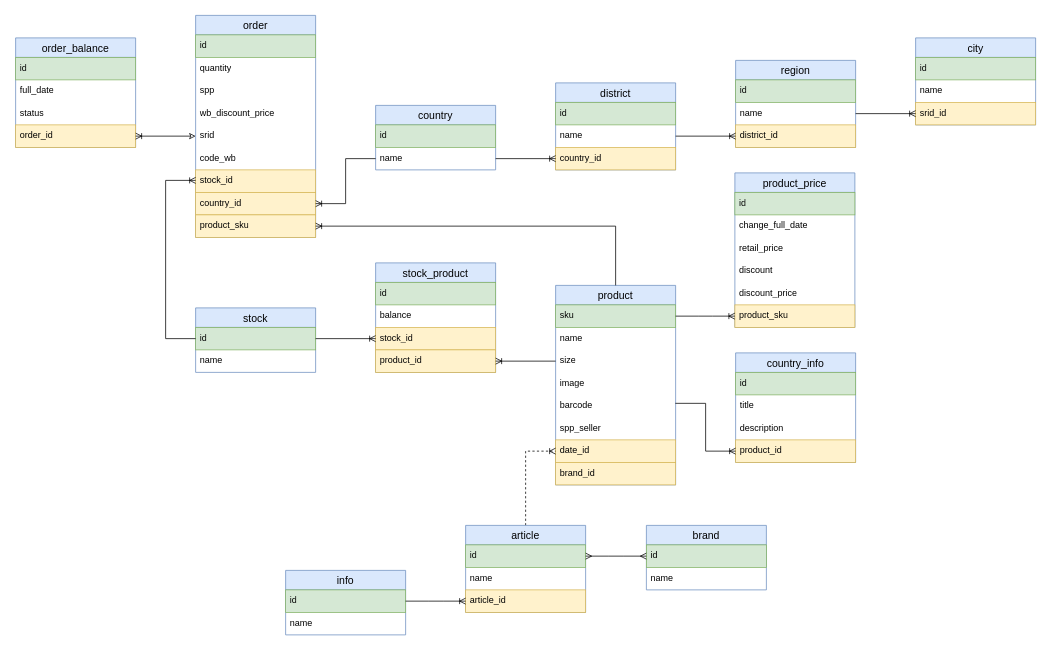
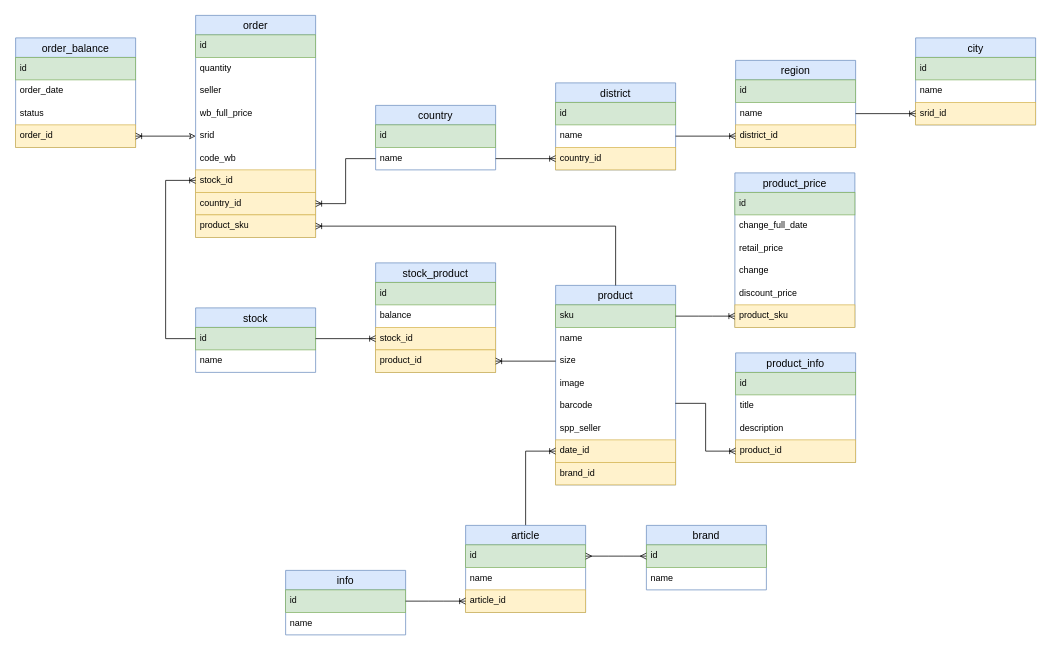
node "full_date": label "full_date" -> "order_date"
node "spp": label "spp" -> "seller"
node "wb_discount_price": label "wb_discount_price" -> "wb_full_price"
node "discount": label "discount" -> "change"
node "country_info": label "country_info" -> "product_info"
edge "article" -> "date_id": style dashed -> solid
